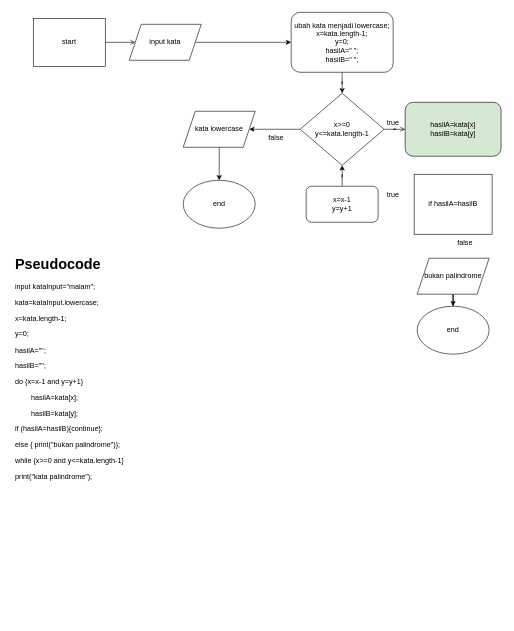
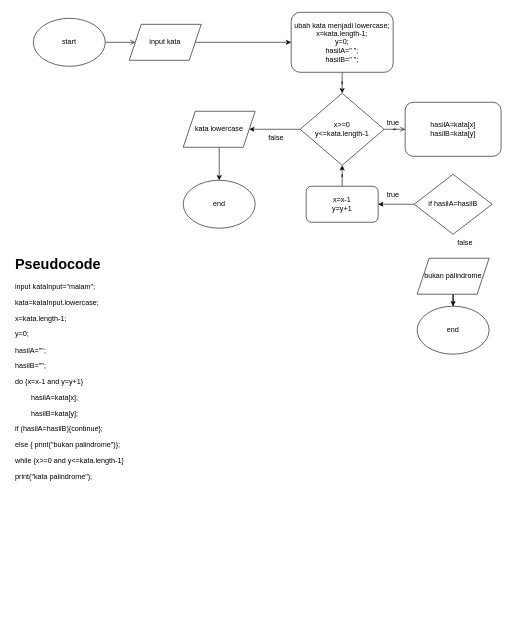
node "start": shape rectangle -> ellipse
node "hasilA=kata[x] hasilB=kata[y]": fillcolor #d5e8d4 -> #ffffff
edge "if hasilA=hasilB" -> "x=x-1 y=y+1": added
node "if hasilA=hasilB": shape rectangle -> diamond
